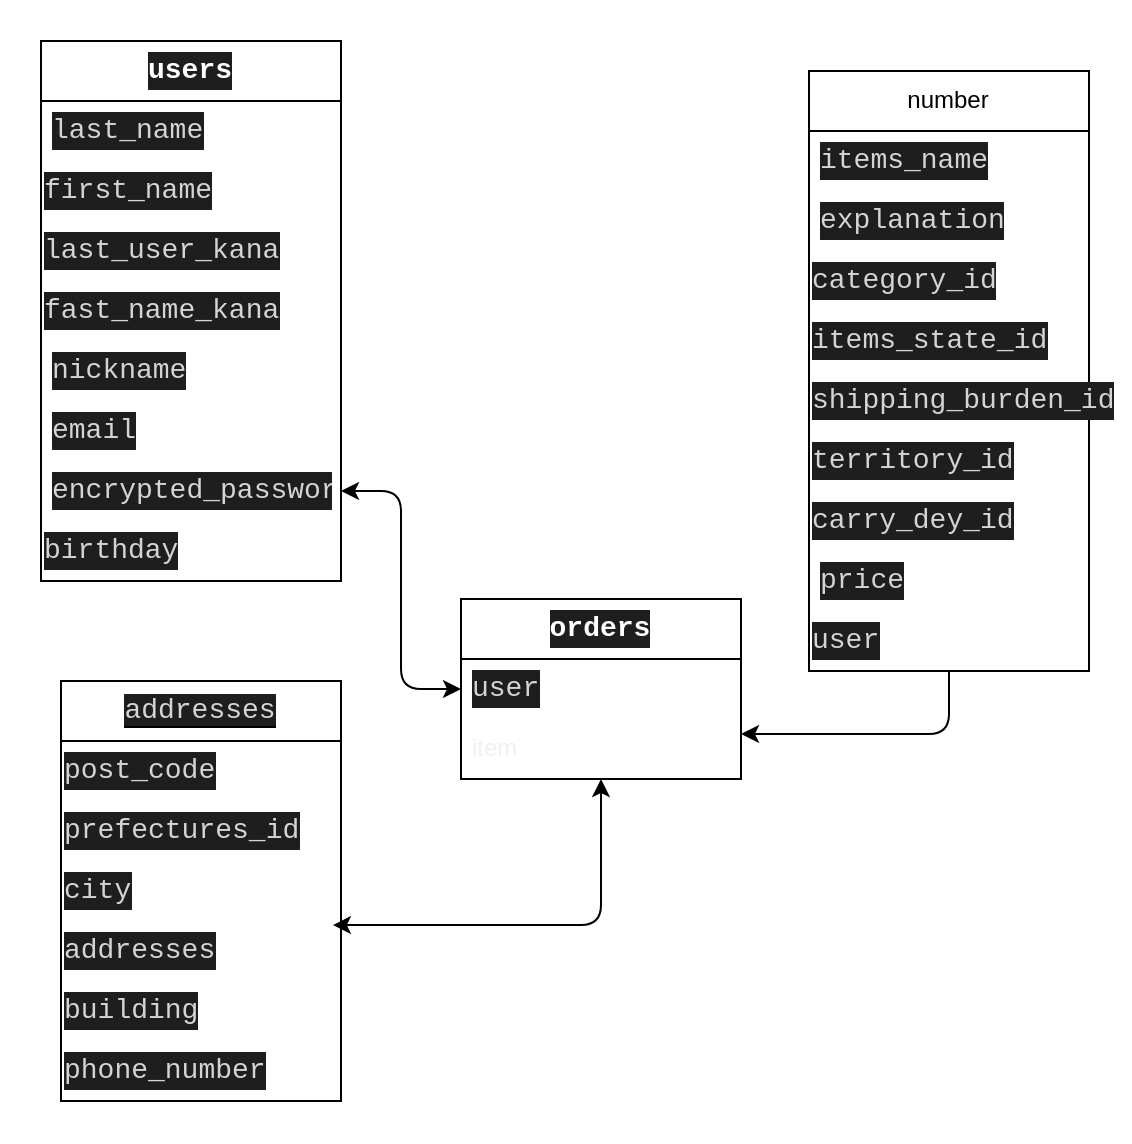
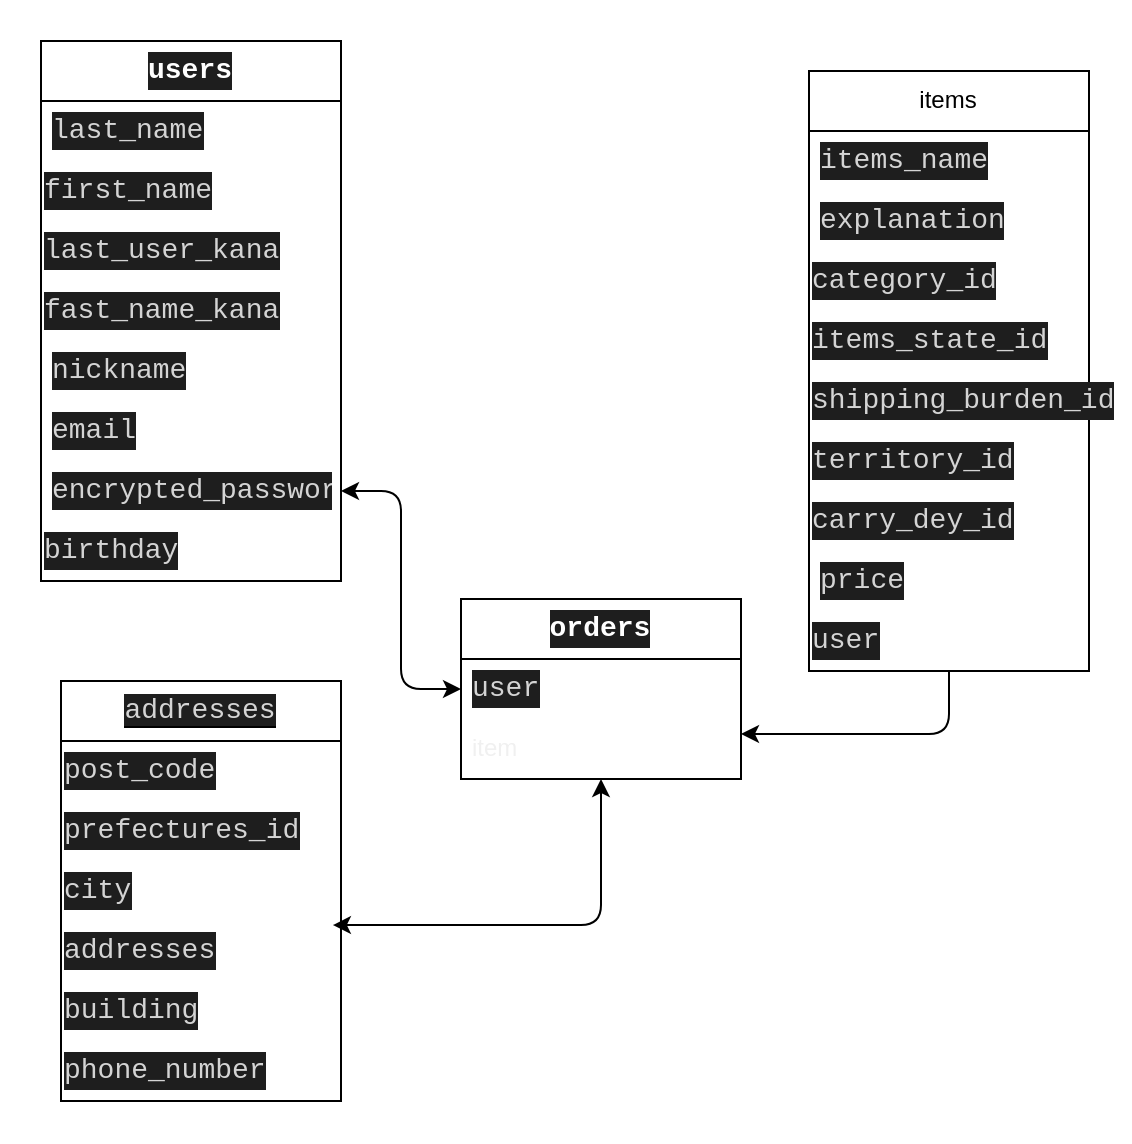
node "number": label "number" -> "items"
